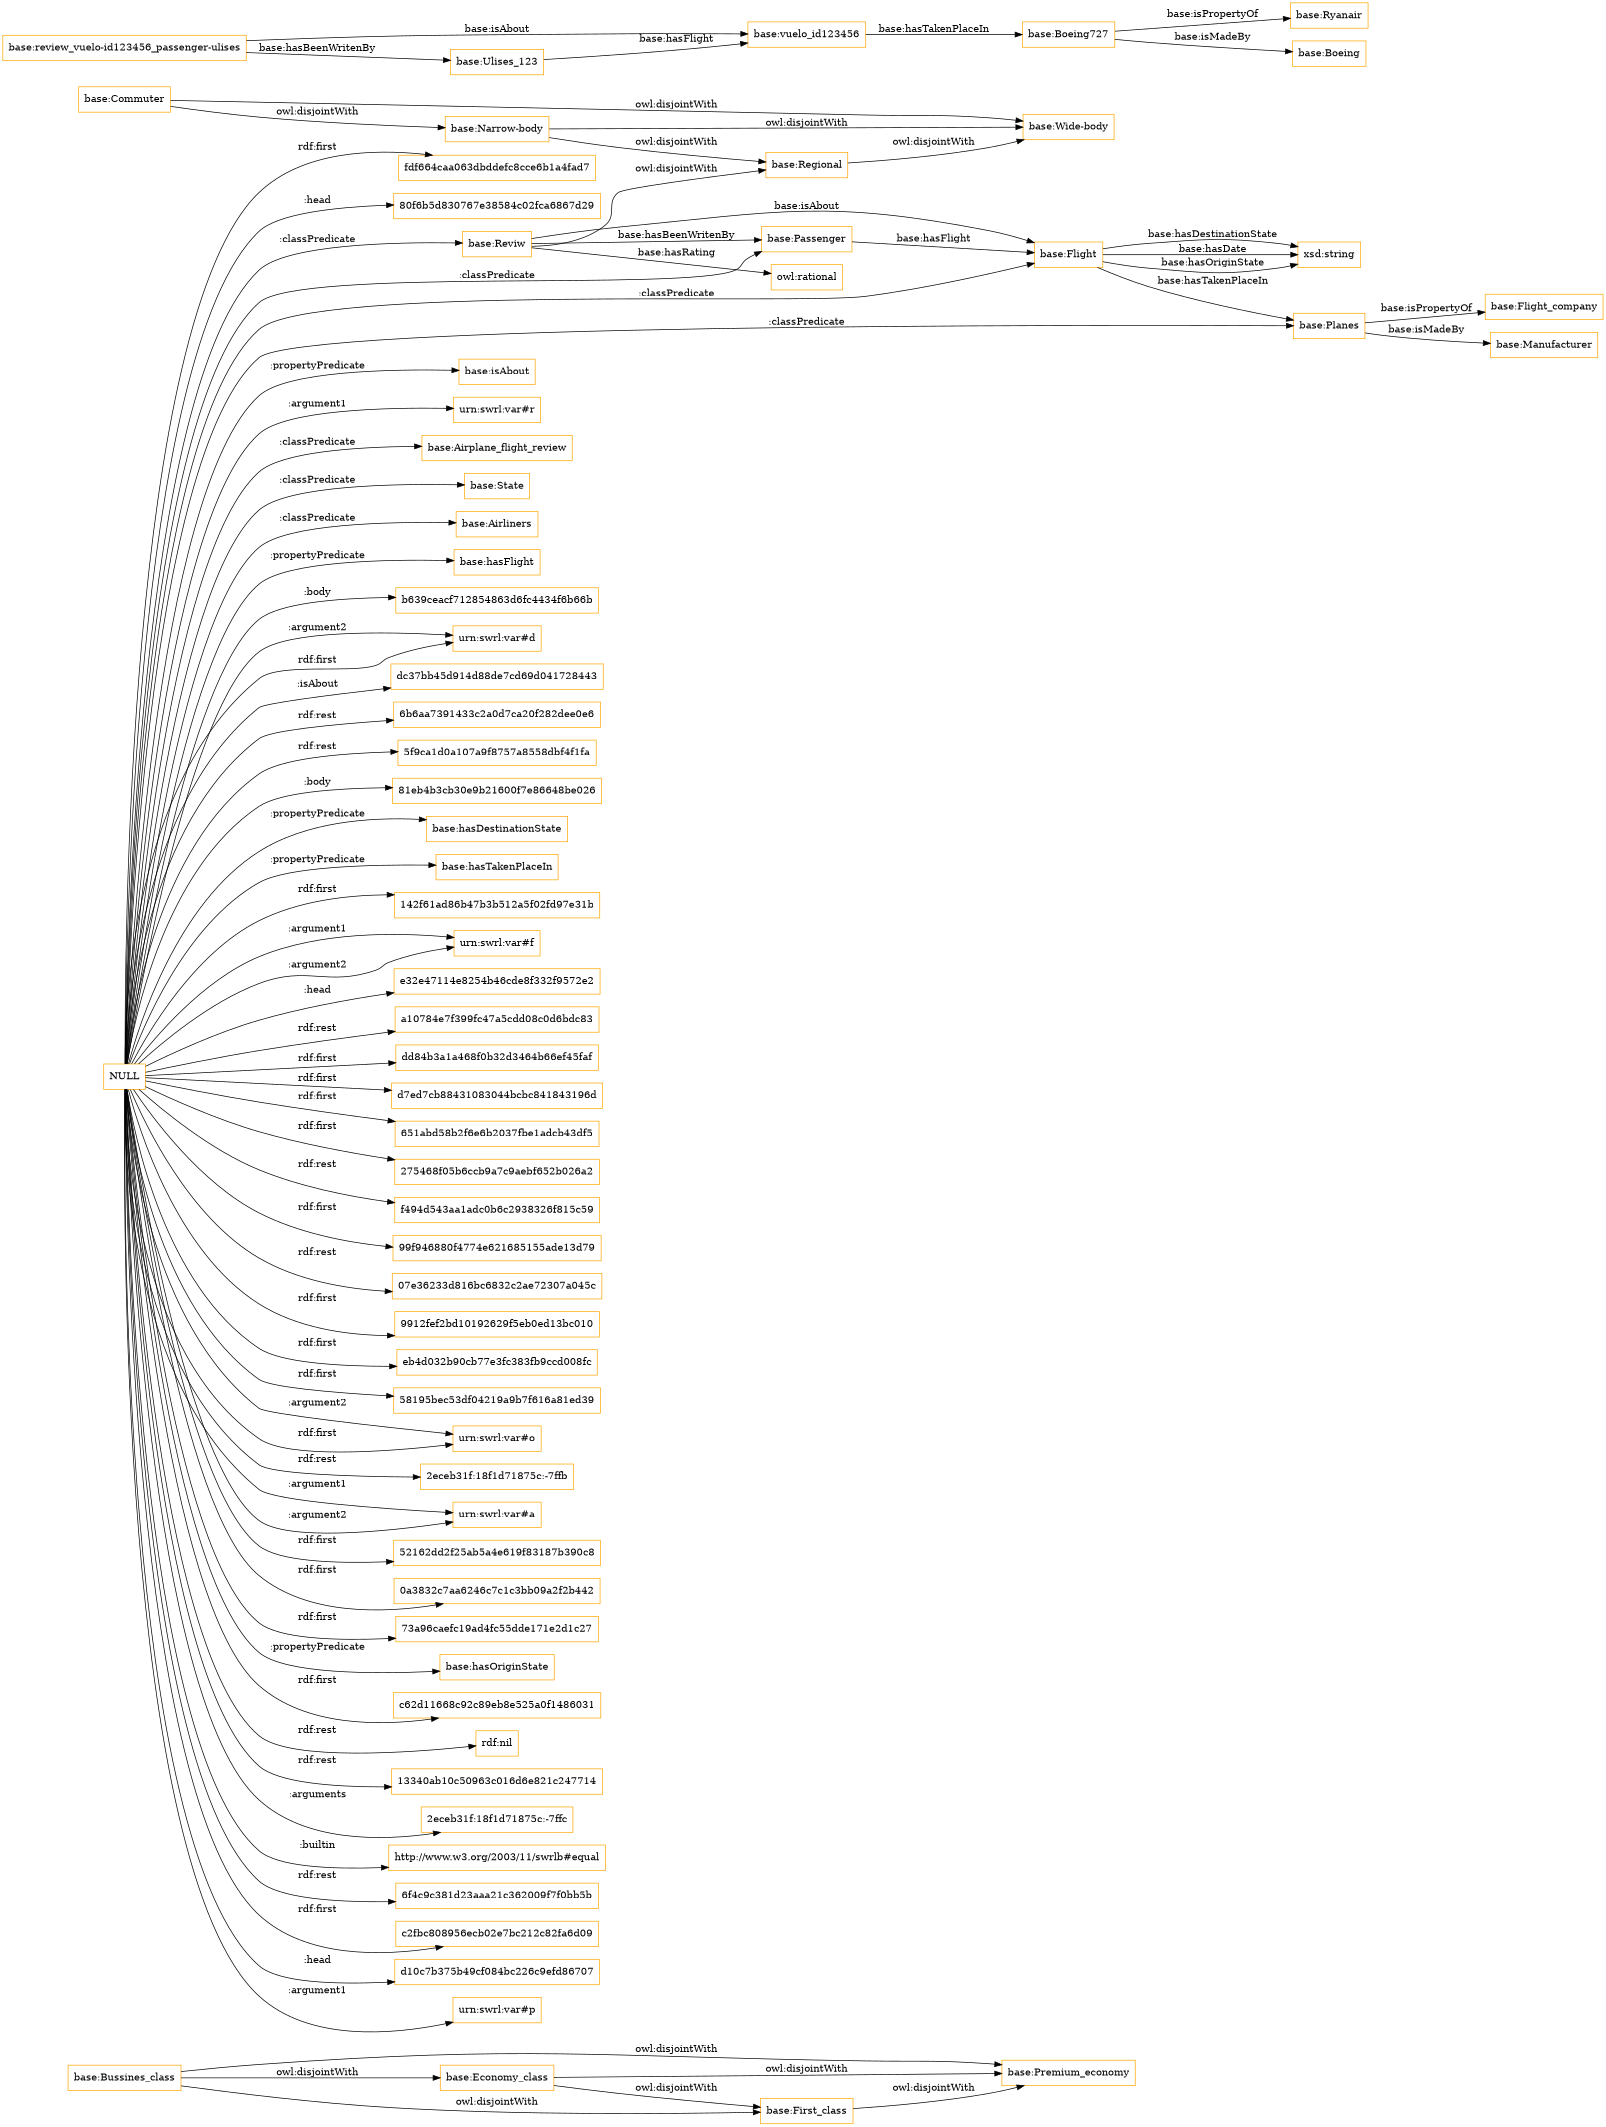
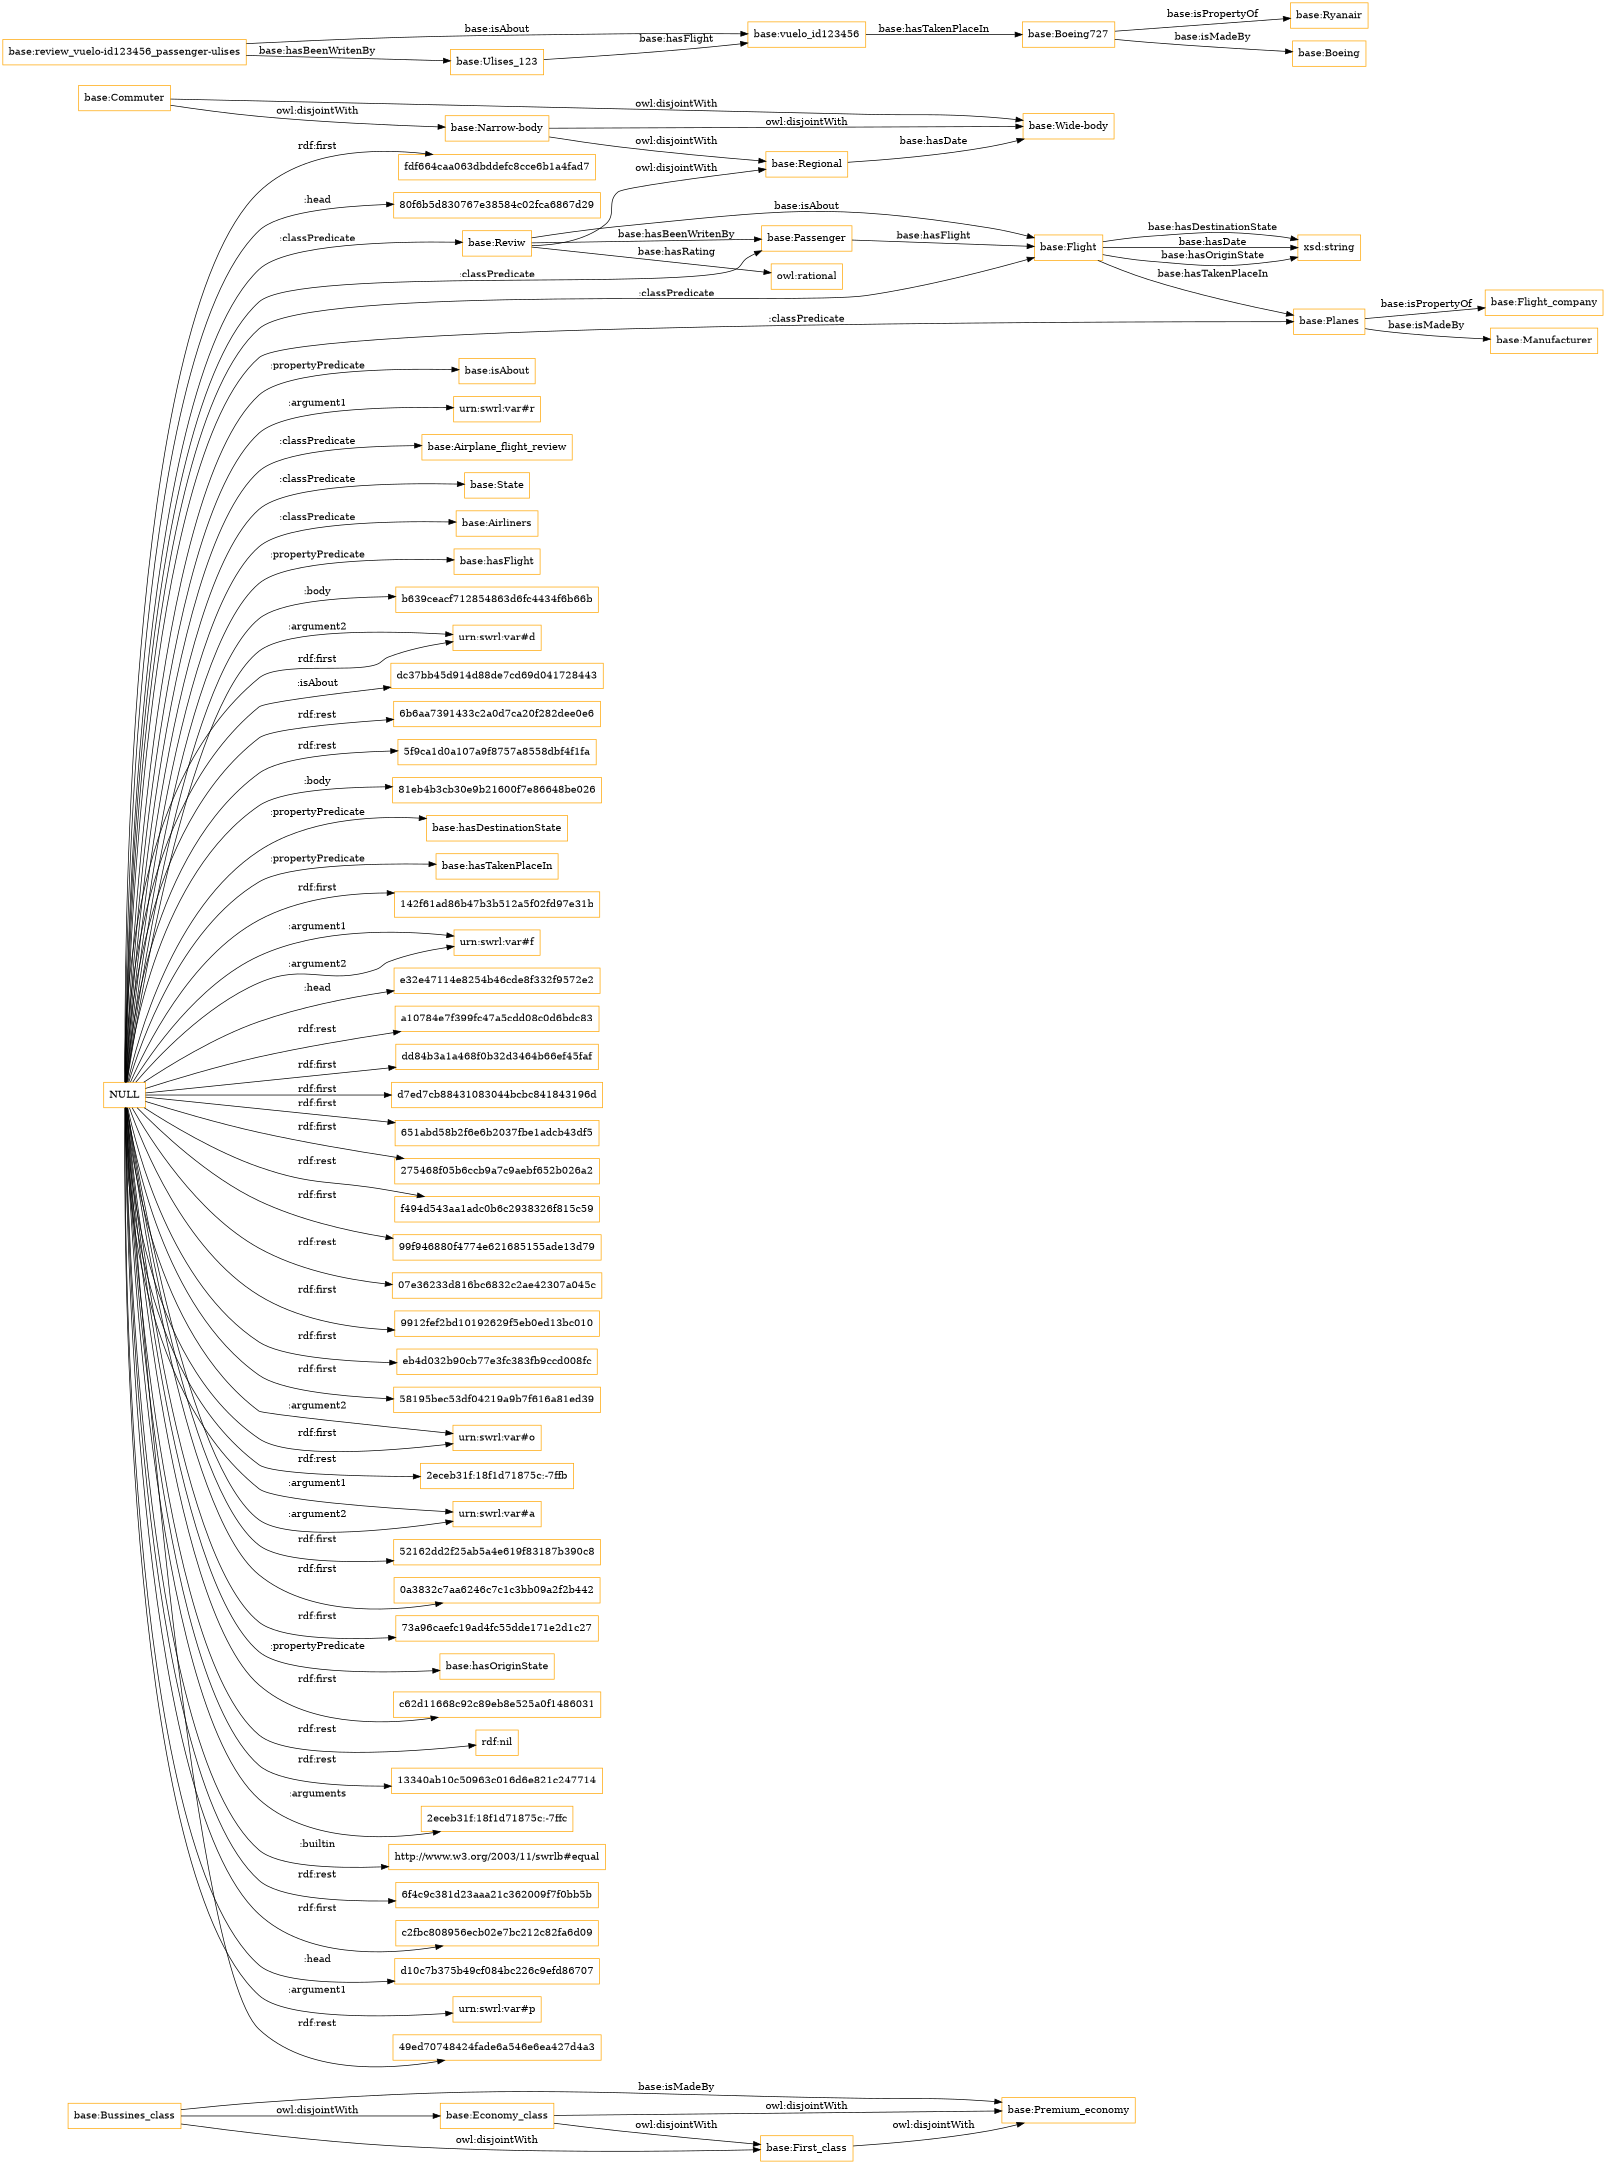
edge "base:Regional" -> "base:Wide-body": label "owl:disjointWith" -> "base:hasDate"
node "07e36233d816bc6832c2ae72307a045c": label "07e36233d816bc6832c2ae72307a045c" -> "07e36233d816bc6832c2ae42307a045c"
node "49ed70748424fade6a546e6ea427d4a3": added
edge "base:Bussines_class" -> "base:Premium_economy": label "owl:disjointWith" -> "base:isMadeBy"
